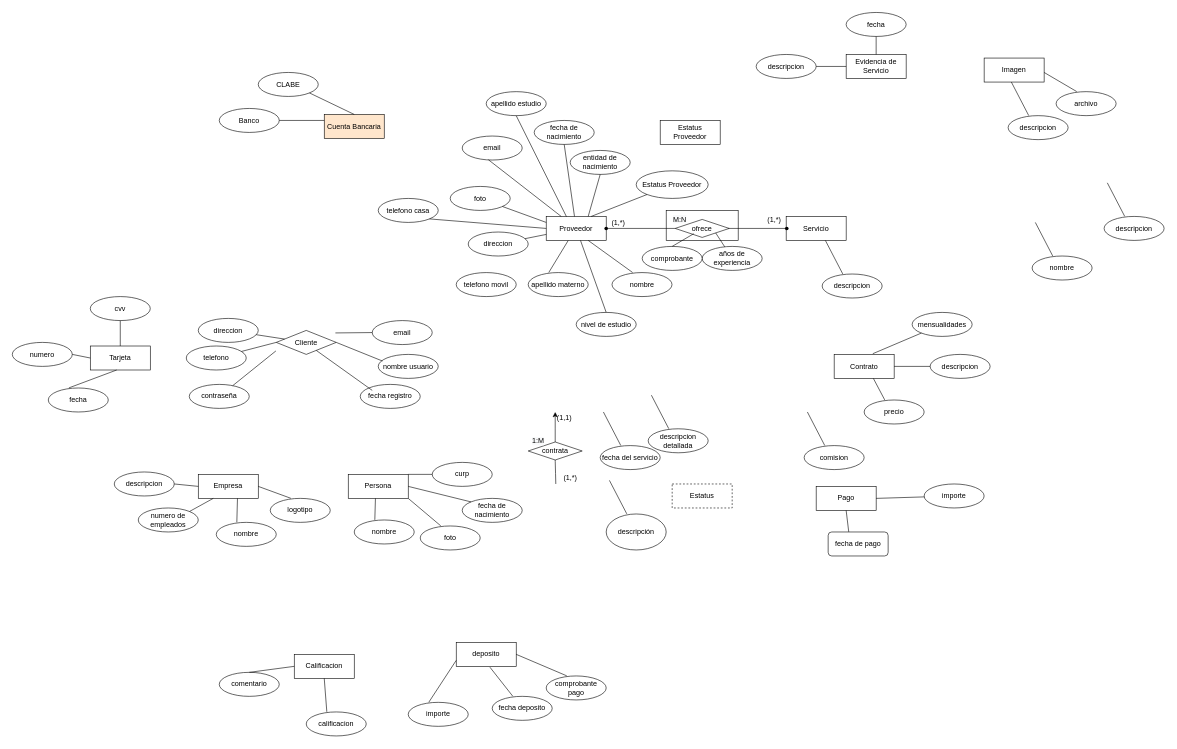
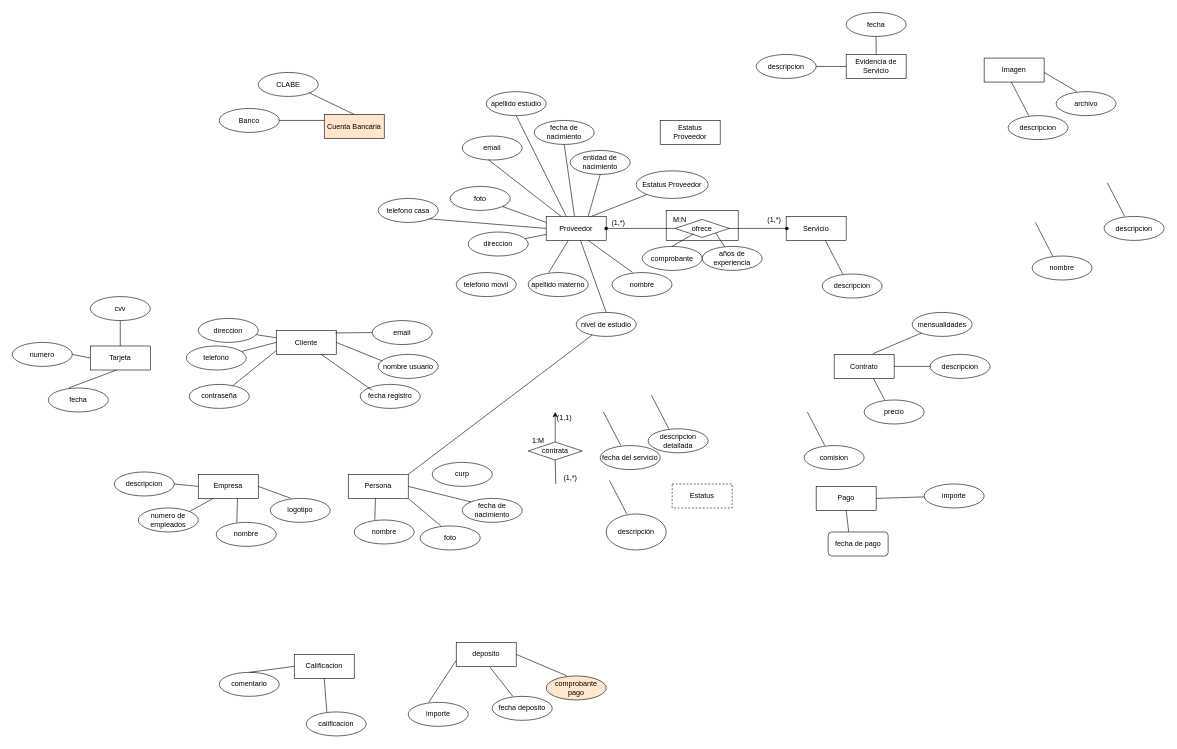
node "Cliente": shape diamond -> rectangle
edge "curp" -- "Persona": now "nivel de estudio" -- "Persona"
node "comprobante pago": fillcolor #ffffff -> #ffe6cc
